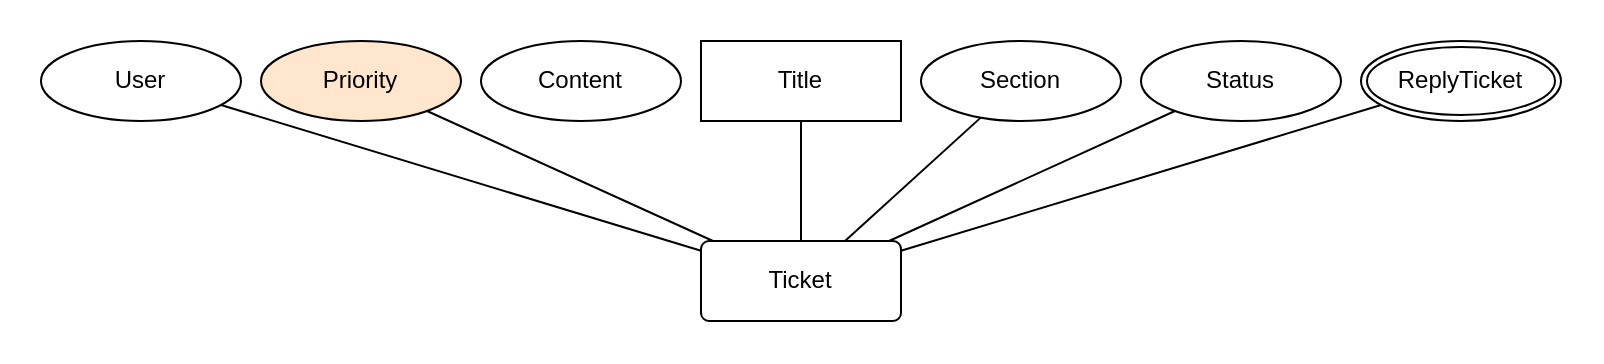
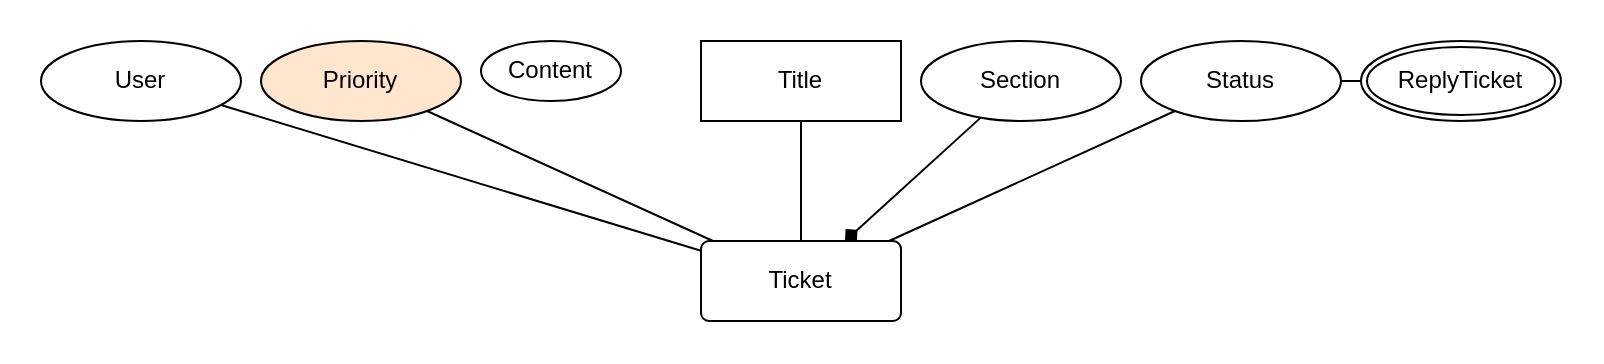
node "Content": size 200x80 -> 140x60
edge "ReplyTicket" -- "Ticket": now "ReplyTicket" -- "Status"
edge "Section" -- "Ticket": arrowhead none -> diamond
